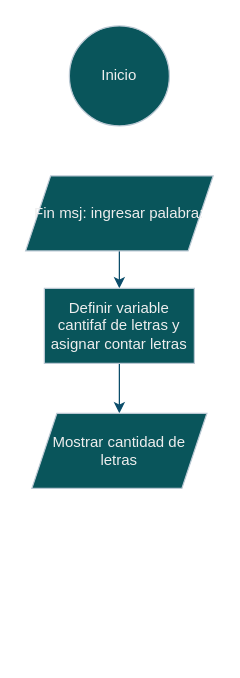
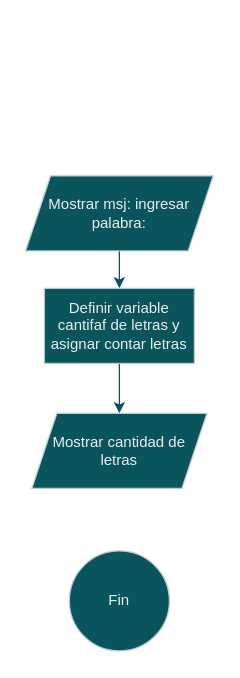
node "Inicio": removed
node "Fin msj: ingresar palabra:": label "Fin msj: ingresar palabra:" -> "Mostrar msj: ingresar palabra:"
node "Fin": added
